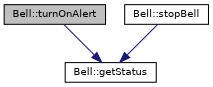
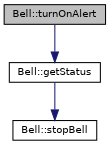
edge "Bell::stopBell" -> "Bell::getStatus": reversed
